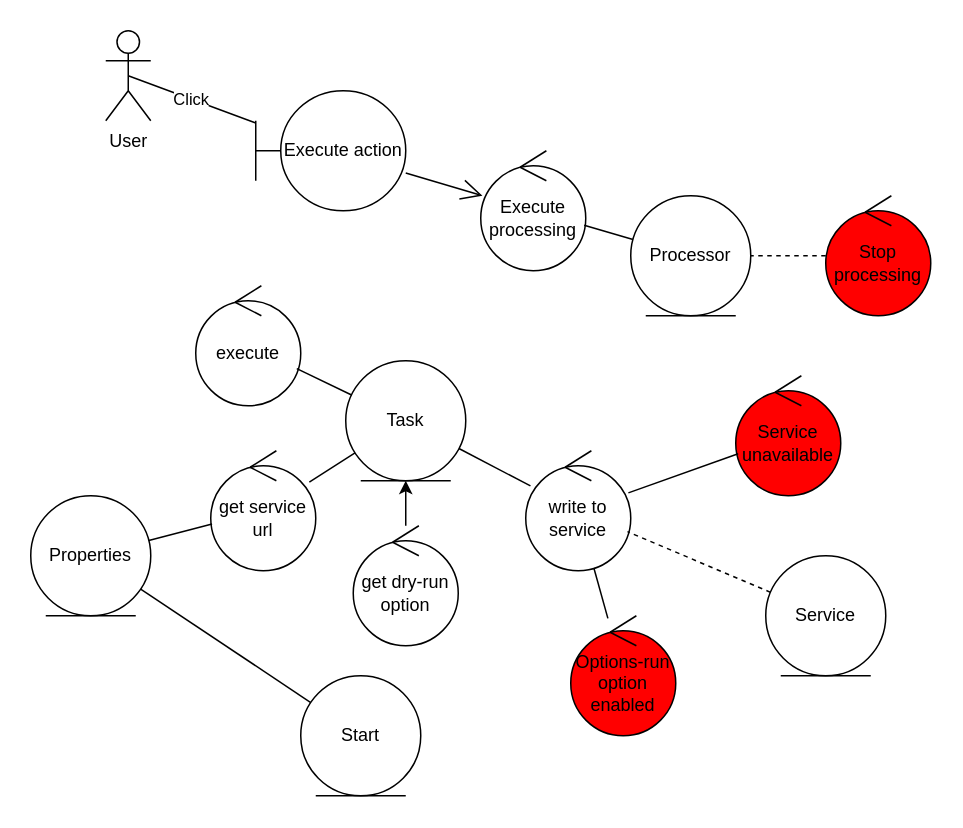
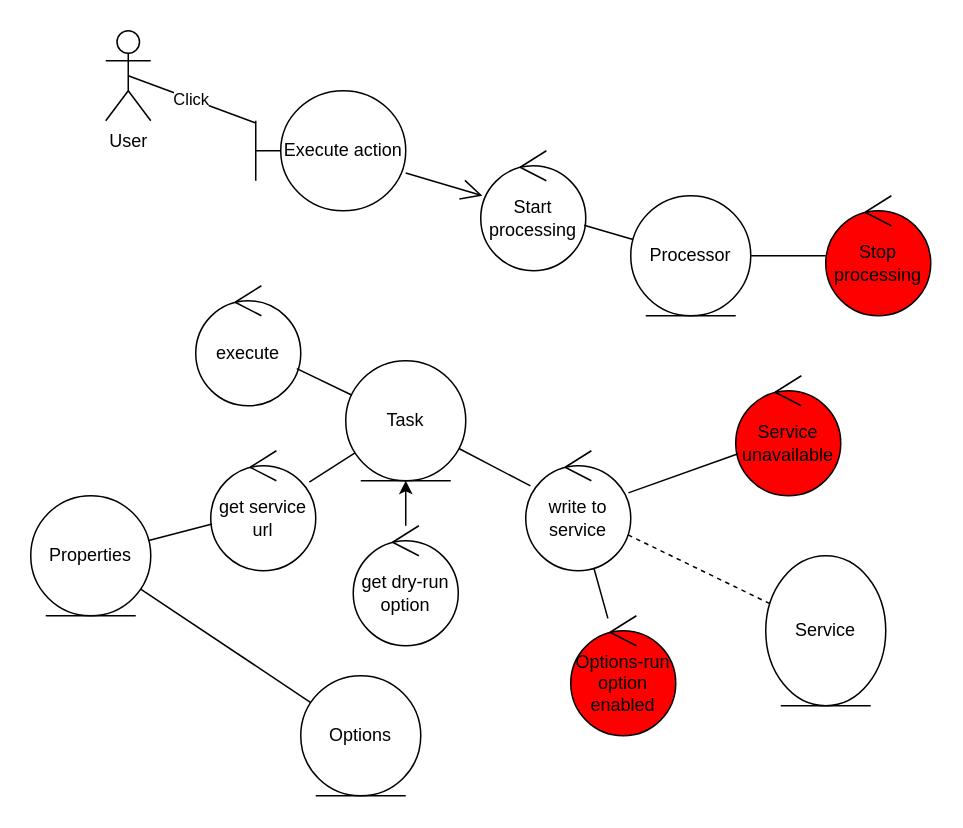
node "Execute processing": label "Execute processing" -> "Start processing"
edge "Processor" -- "Stop processing": style dashed -> solid
node "Service": size 120x120 -> 120x150
node "Start": label "Start" -> "Options"
